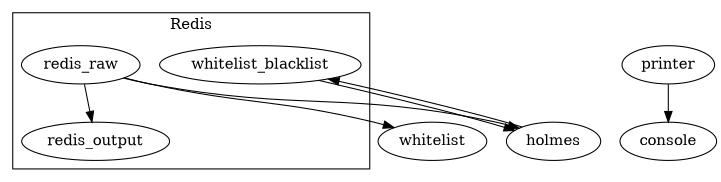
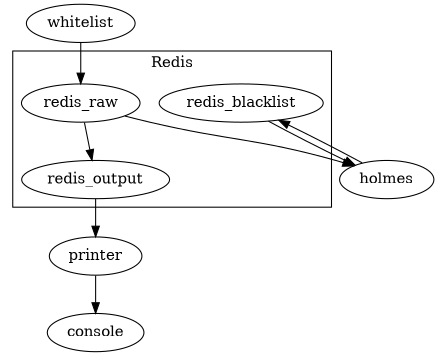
node "whitelist_blacklist": label "whitelist_blacklist" -> "redis_blacklist"
edge "redis_raw" -> "whitelist": reversed
edge "redis_output" -> "printer": added
